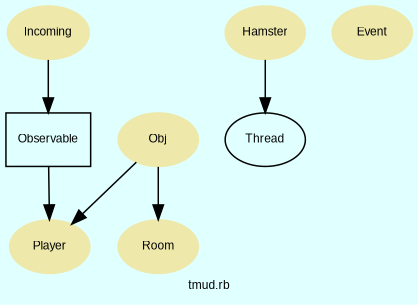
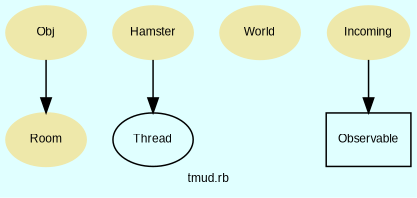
node "World": added
node "Event": removed
node "Player": removed
